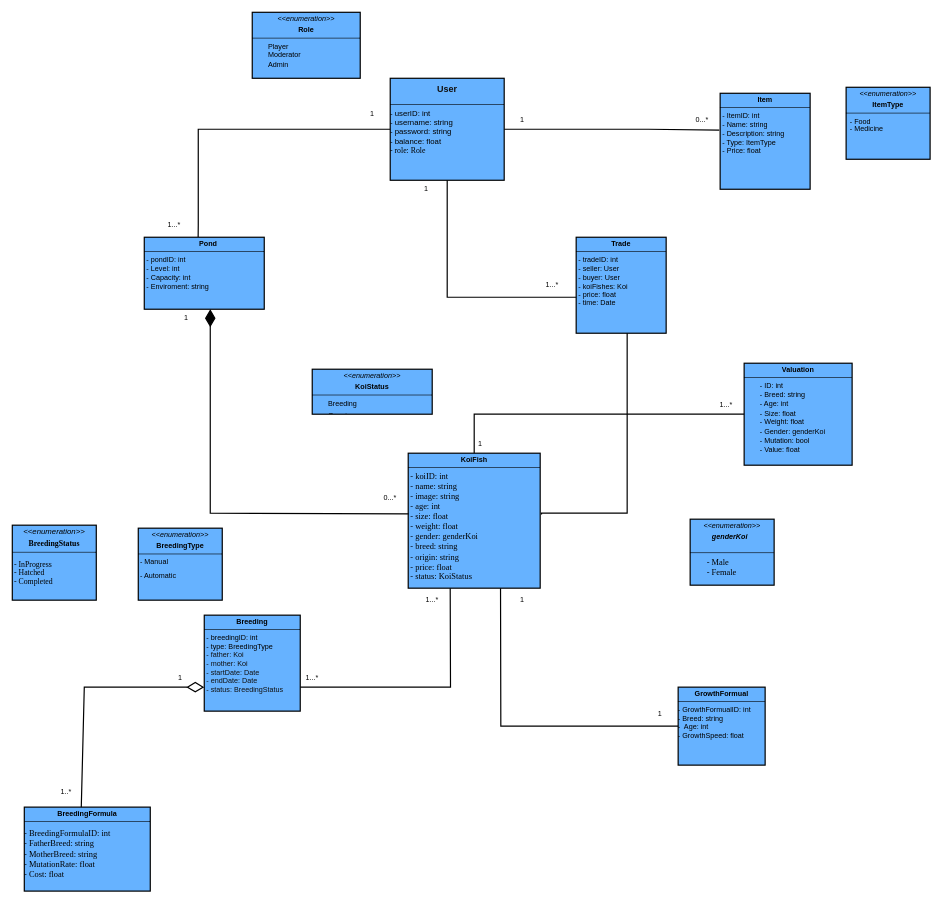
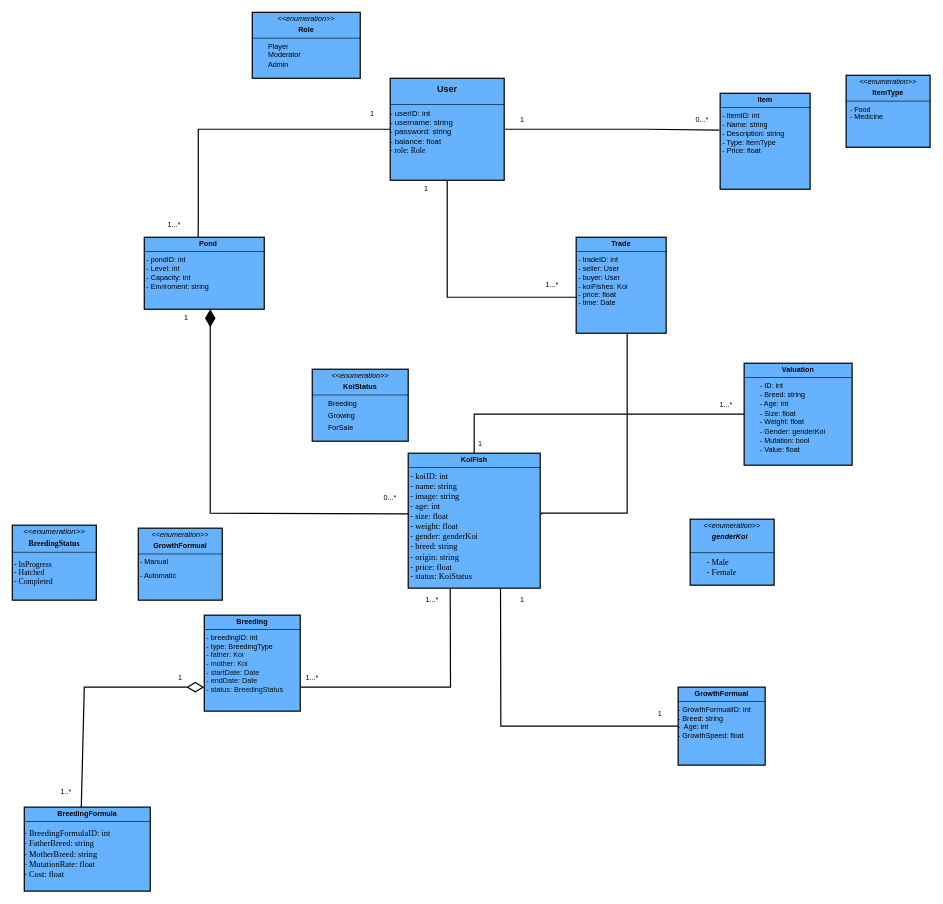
node "<<enumeration>> ItemType - Food - Medicine": moved (888, 123) -> (888, 111)
node "<<enumeration>> KoiStatus Breeding Growing ForSale": size 120x45 -> 96x72
node "<<enumeration>> BreedingType - Manual - Automatic": label "<<enumeration>> BreedingType - Manual - Automatic" -> "<<enumeration>> GrowthFormual - Manual - Automatic"
